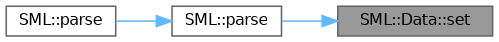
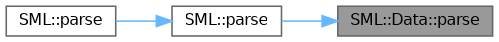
node "SML::Data::set": label "SML::Data::set" -> "SML::Data::parse"
